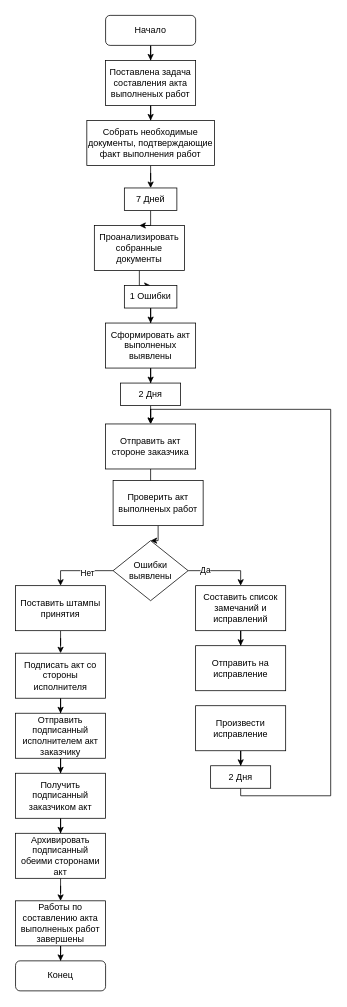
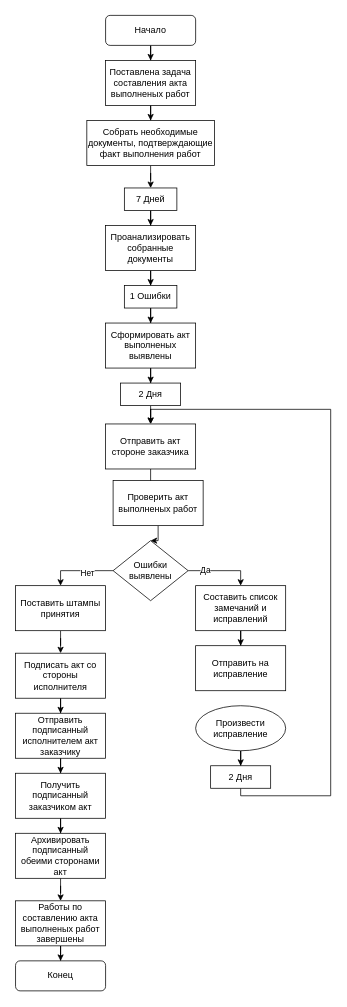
node "Проанализировать собранные документы": moved (139, 248) -> (150, 248)
node "Произвести исправление": shape rectangle -> ellipse
